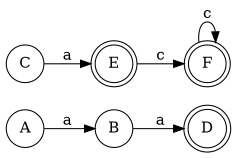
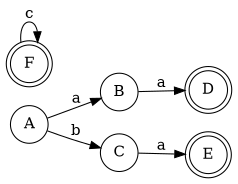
edge "E" -> "F": removed, label "c"
edge "A" -> "C": added, label "b"
